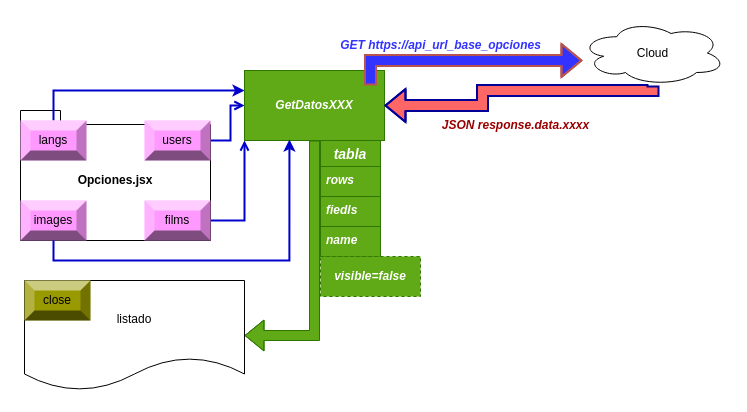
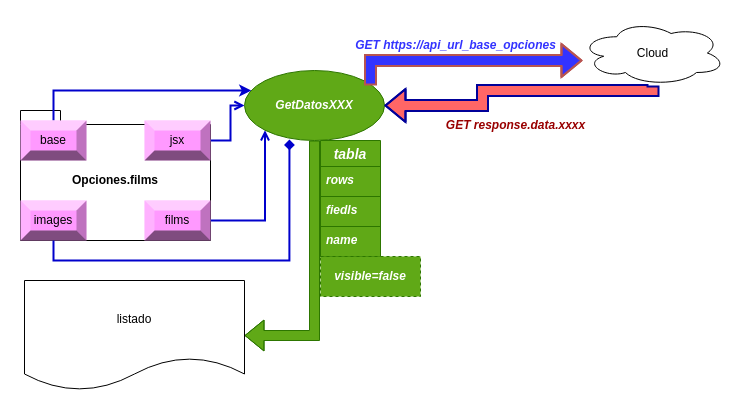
node "GET https://api_url_base_opciones": moved (441, 46) -> (456, 46)
node "GetDatosXXX": shape rectangle -> ellipse
node "JSON response.data.xxxx": label "JSON response.data.xxxx" -> "GET response.data.xxxx"
node "langs": label "langs" -> "base"
node "users": label "users" -> "jsx"
edge "images" -> "GetDatosXXX": arrowhead classic -> diamond
node "Opciones.jsx": label "Opciones.jsx" -> "Opciones.films"
node "close": removed
